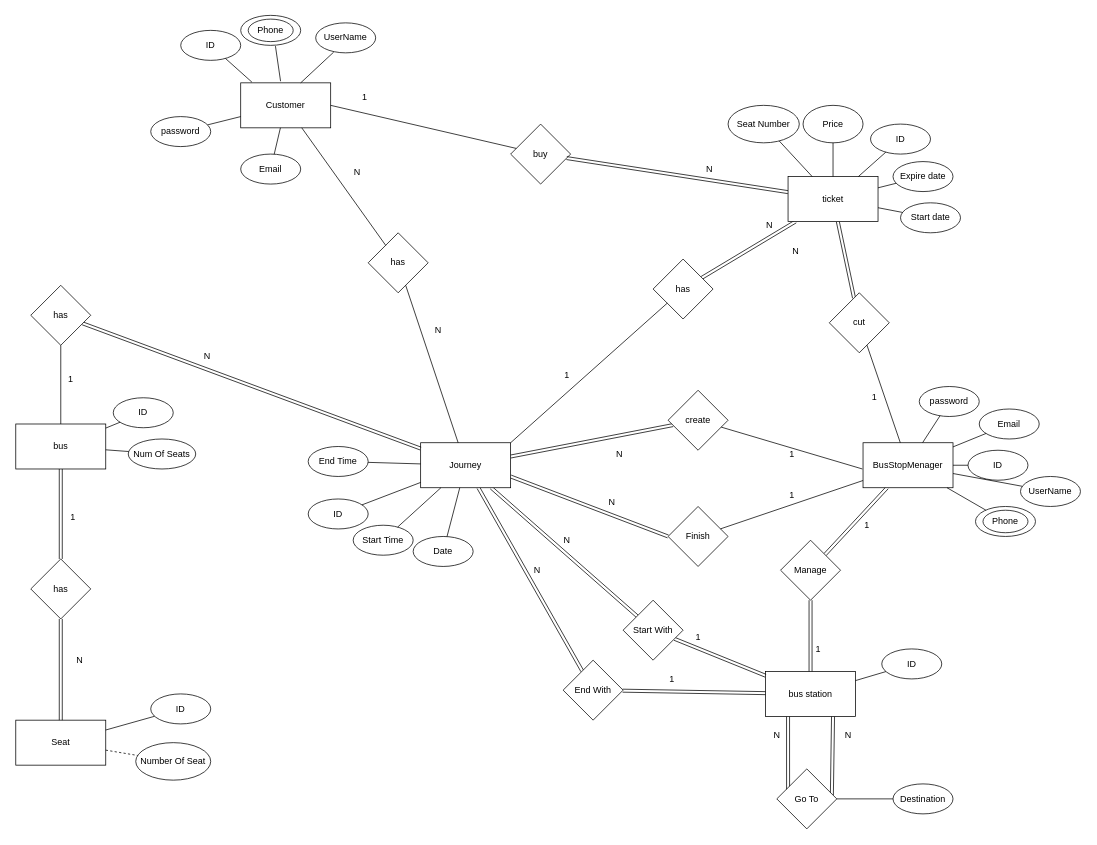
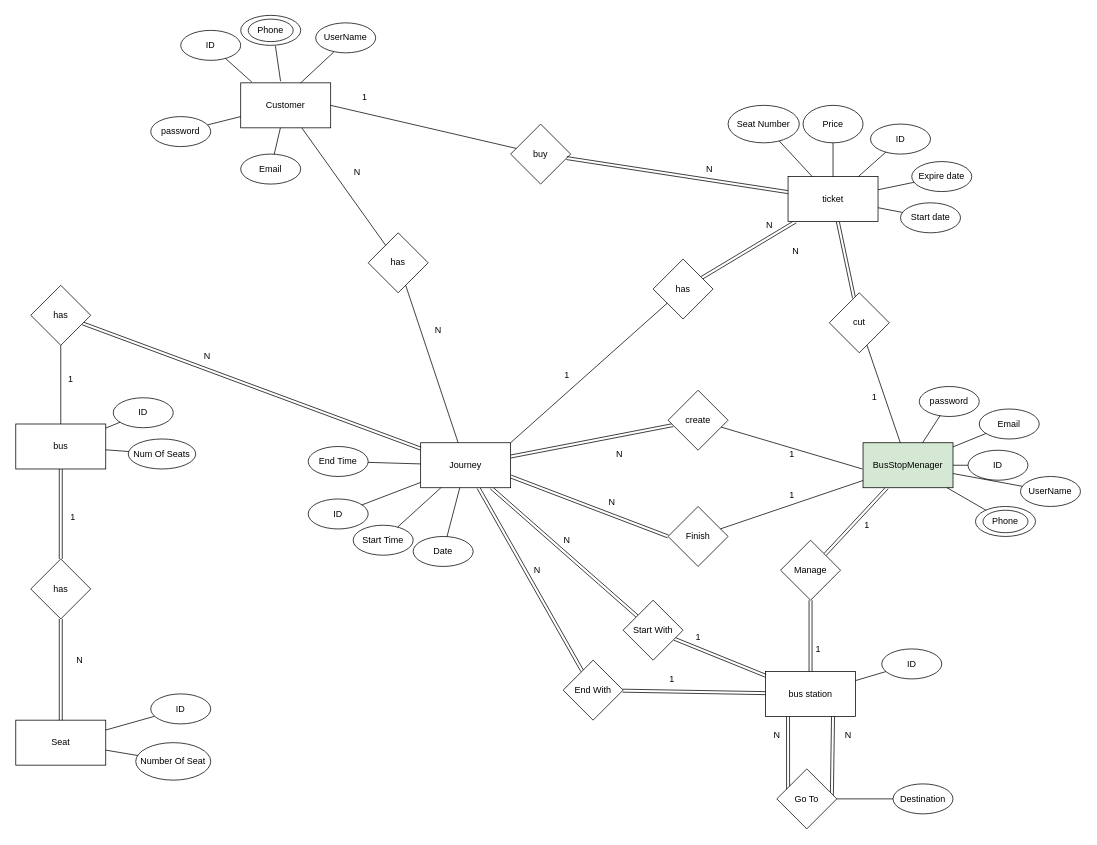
node "Expire date": moved (923, 177) -> (942, 177)
node "BusStopMenager": fillcolor #ffffff -> #d5e8d4
edge "Seat" -- "Number Of Seat": style dashed -> solid
